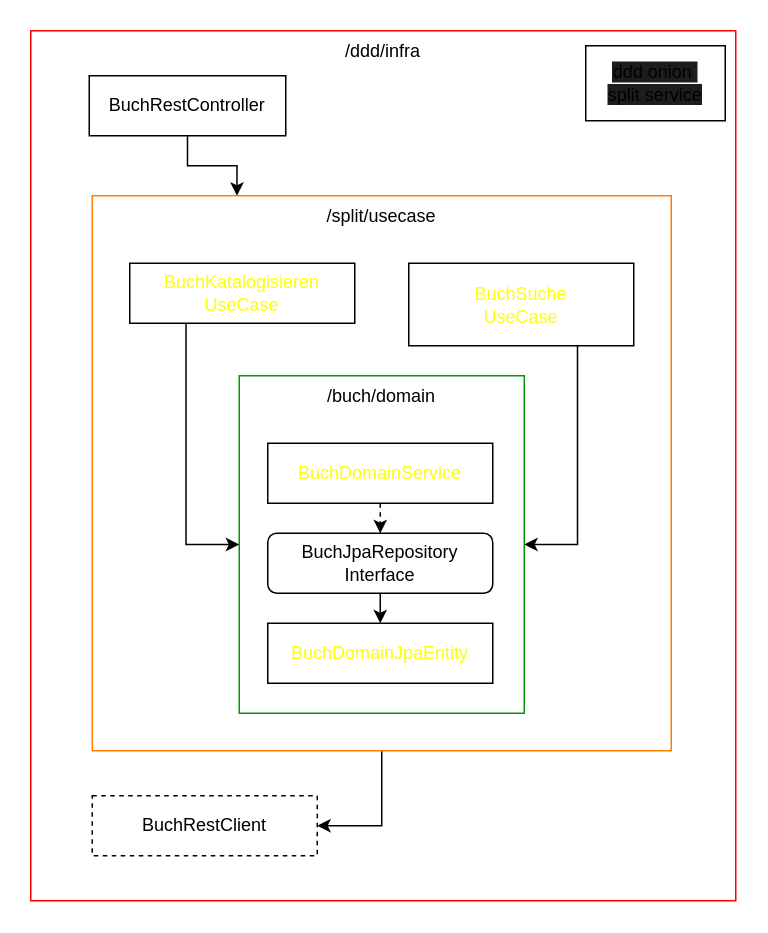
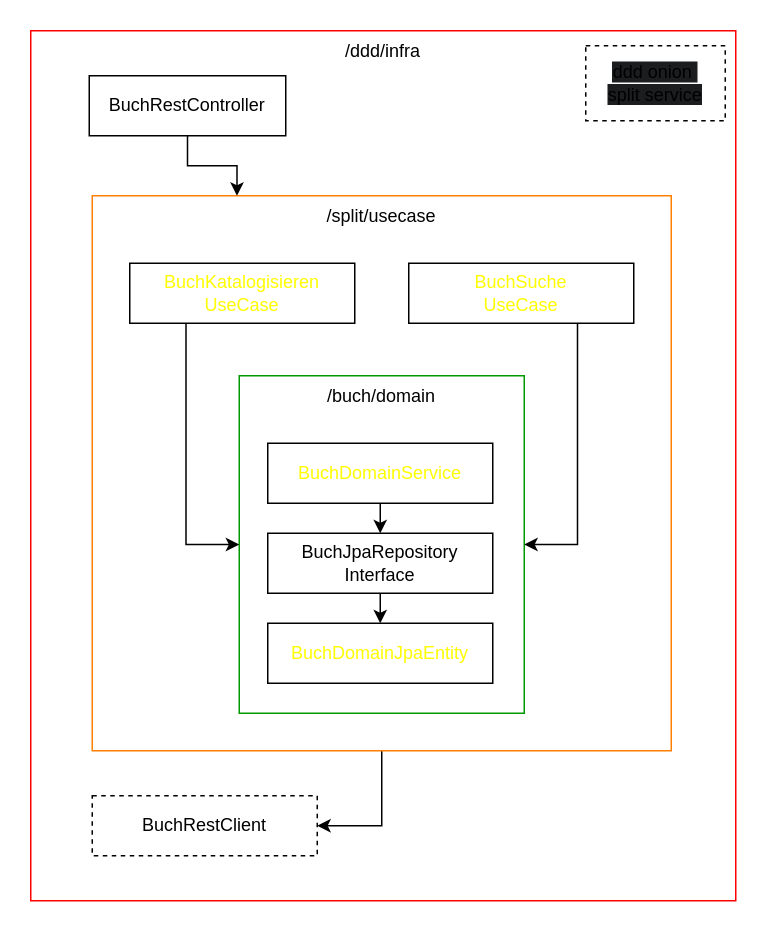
node "ddd onion split service": style solid -> dashed
node "BuchSuche UseCase": size 225x83 -> 225x60
edge "BuchDomainService" -> "BuchJpaRepository Interface": style dashed -> solid
node "BuchJpaRepository Interface": shape rounded rectangle -> rectangle
